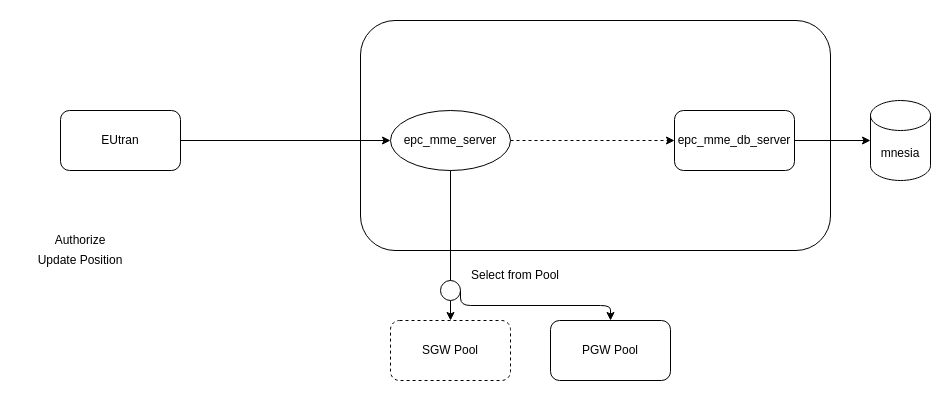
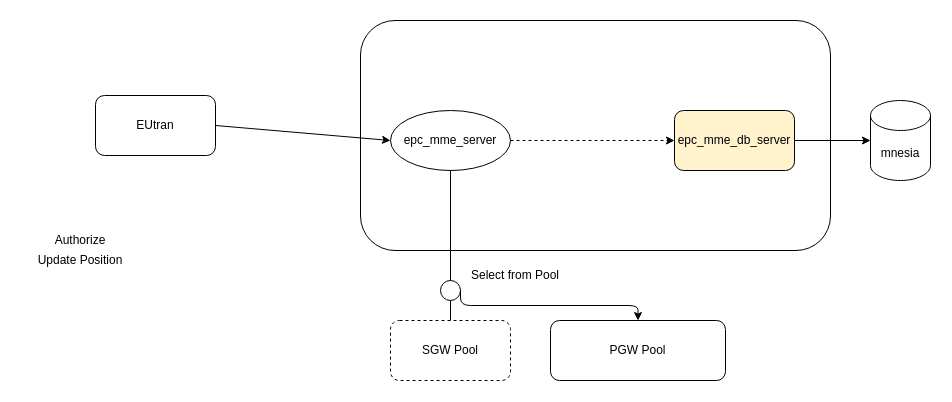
node "EUtran": moved (121, 141) -> (156, 126)
node "epc_mme_db_server": fillcolor #ffffff -> #fff2cc
edge "epc_mme_server" -> "SGW Pool": arrowhead classic -> none
node "PGW Pool": size 120x60 -> 175x60
